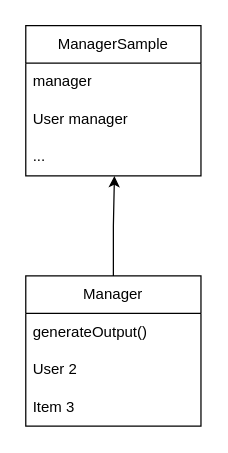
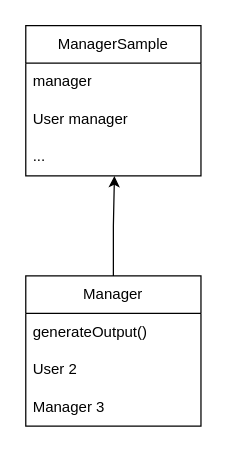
node "Item 3": label "Item 3" -> "Manager 3"
